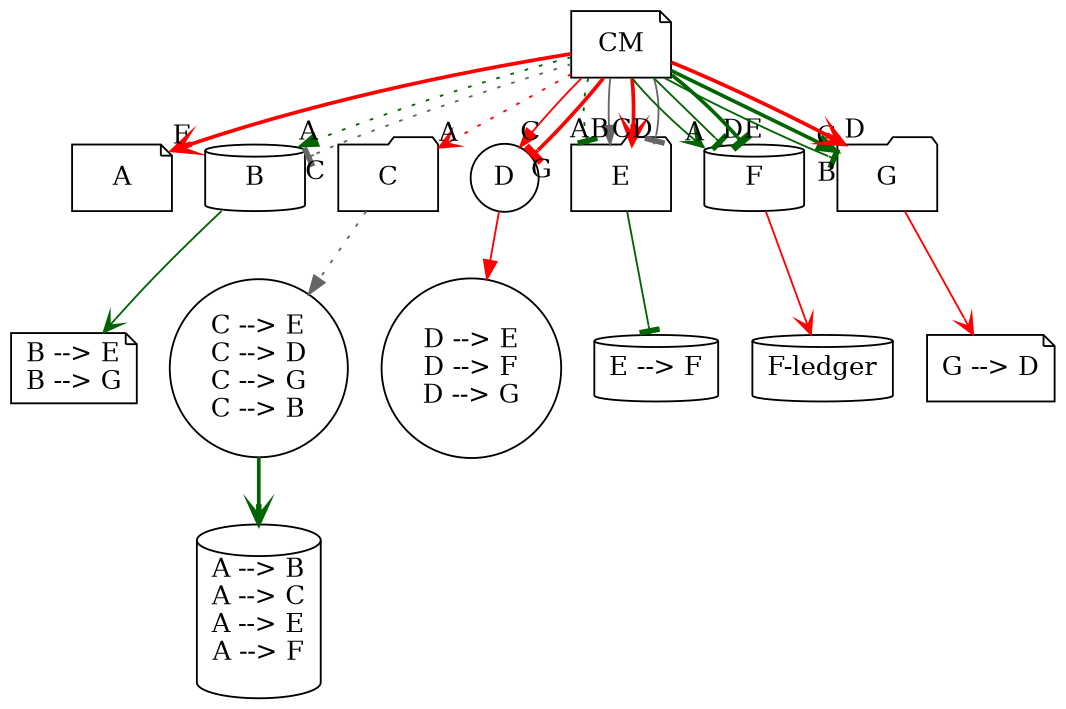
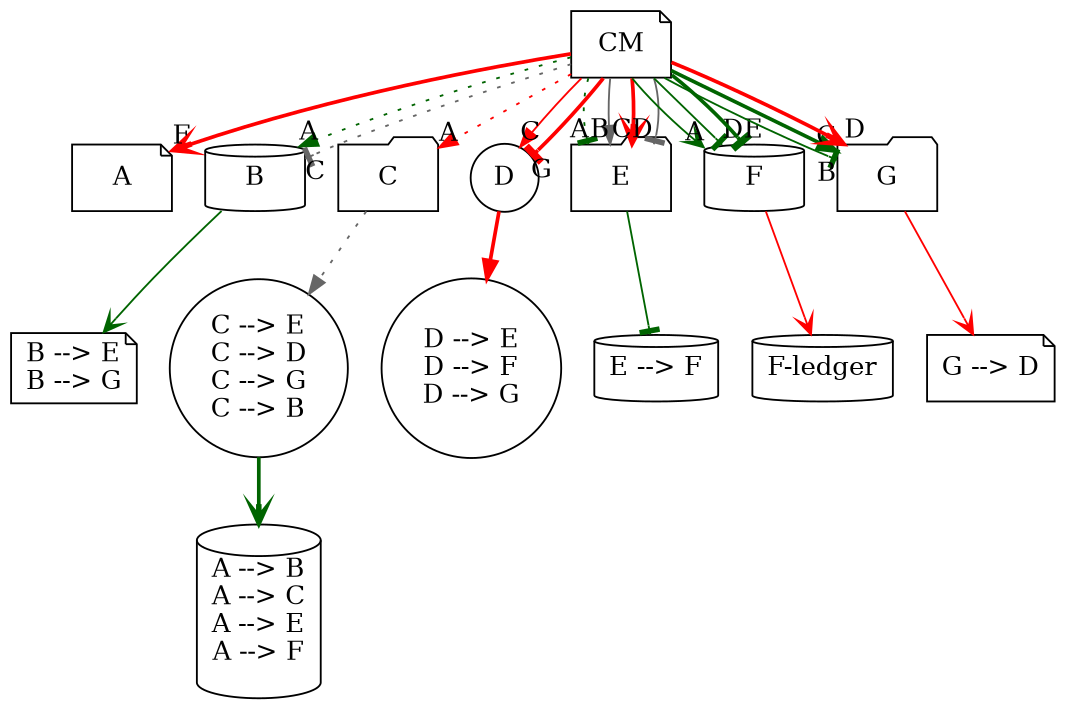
edge "CM" -> "C": arrowhead vee -> normal
edge "D" -> "D --> E D --> F D --> G": style solid -> bold
